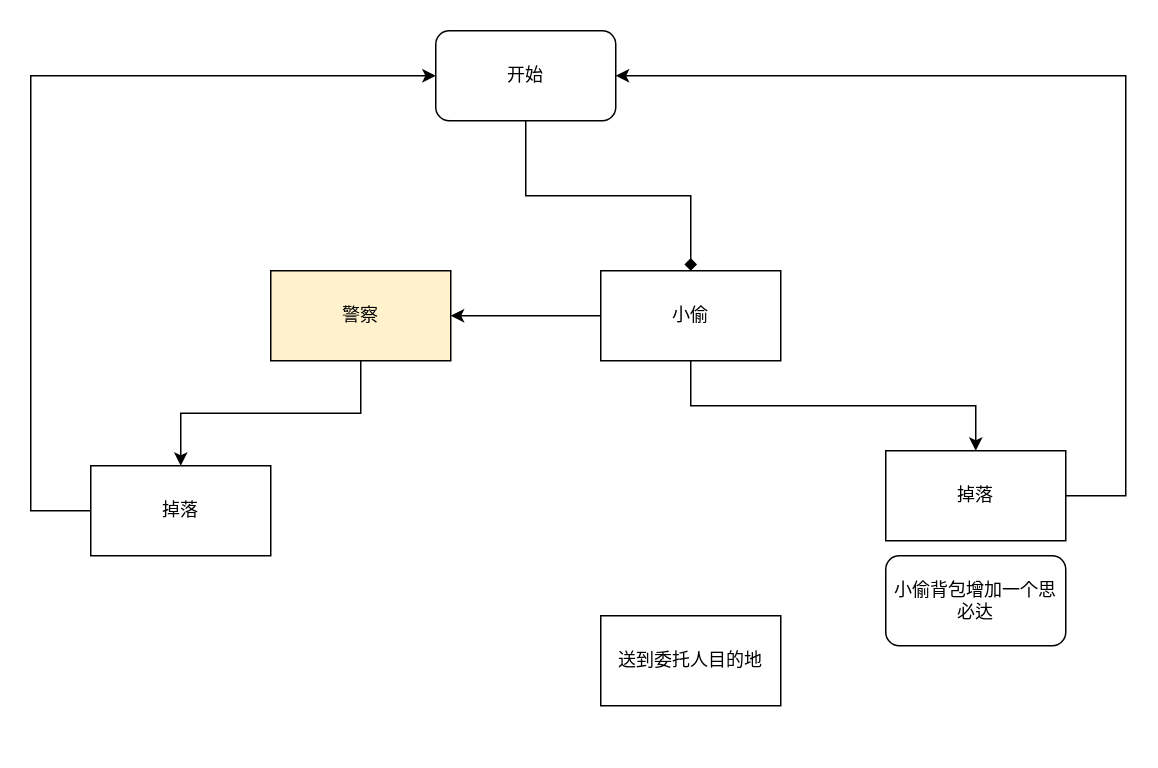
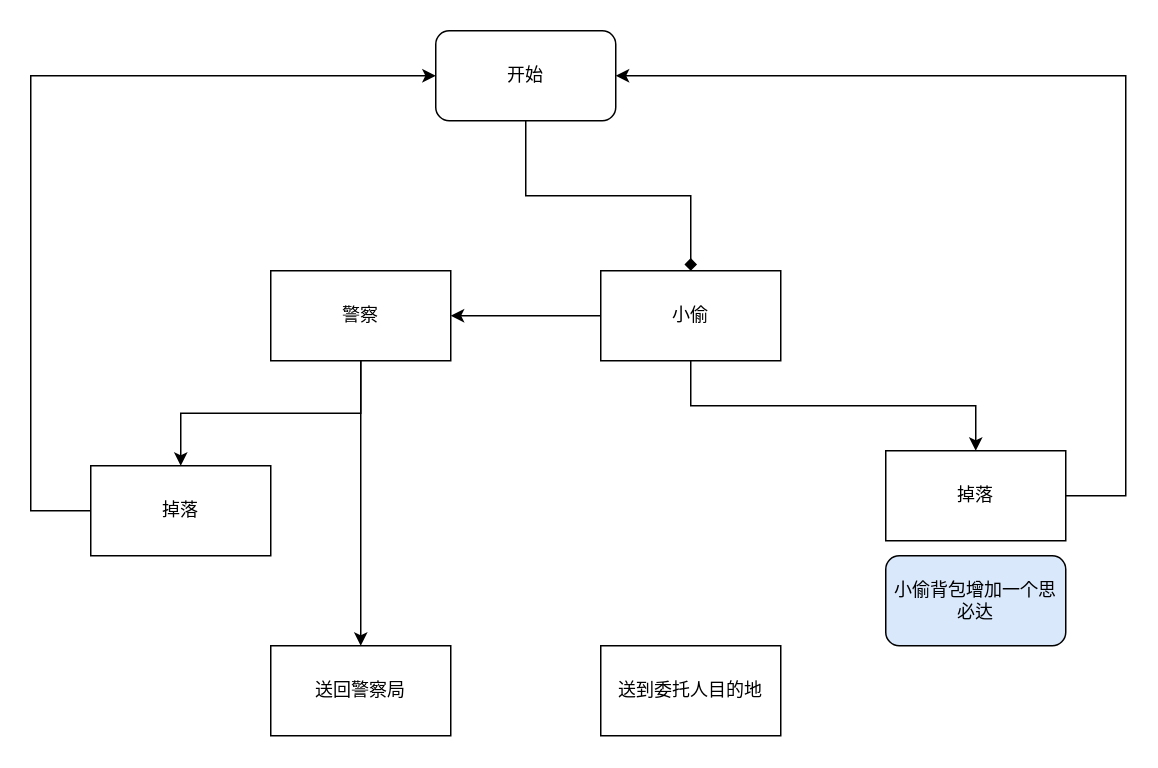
node "警察": fillcolor #fff2cc -> #ffffff
edge "警察" -> "送回警察局": added
node "小偷背包增加一个思必达": fillcolor #ffffff -> #dae8fc
node "送到委托人目的地": moved (691, 661) -> (691, 691)
node "送回警察局": added
